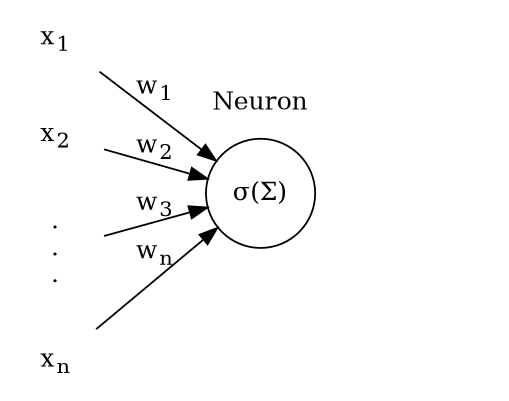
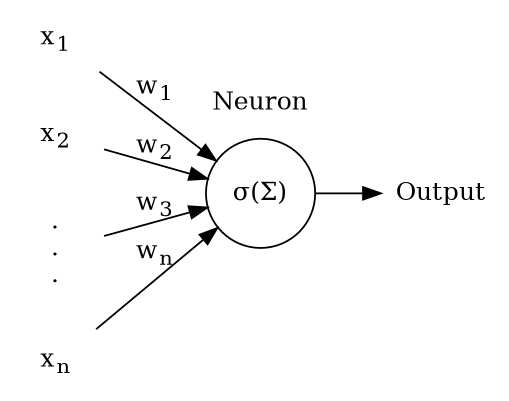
node "Output": added
